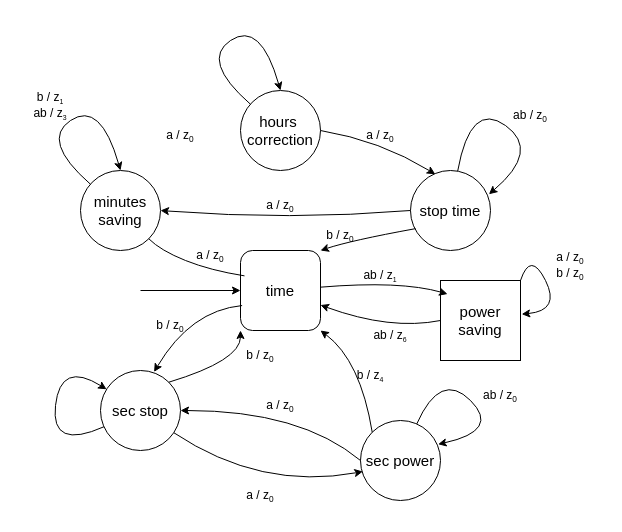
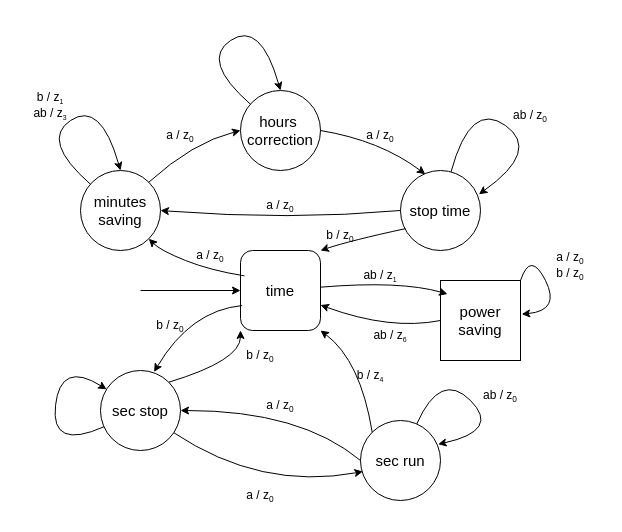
edge "minutes saving" -> "hours correction": added
node "stop time": moved (451, 211) -> (441, 211)
edge "minutes saving" -- "time": arrowhead none -> classic
node "sec power": label "sec power" -> "sec run"
